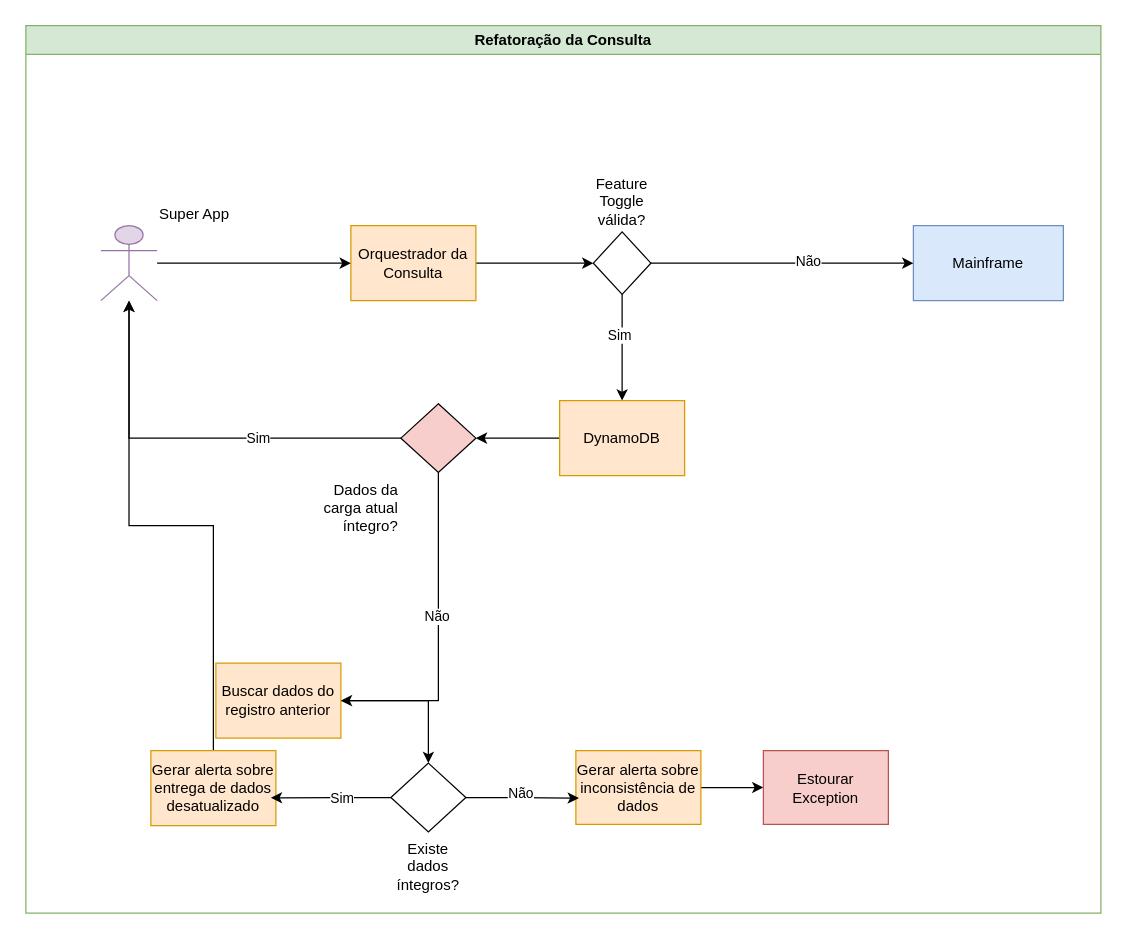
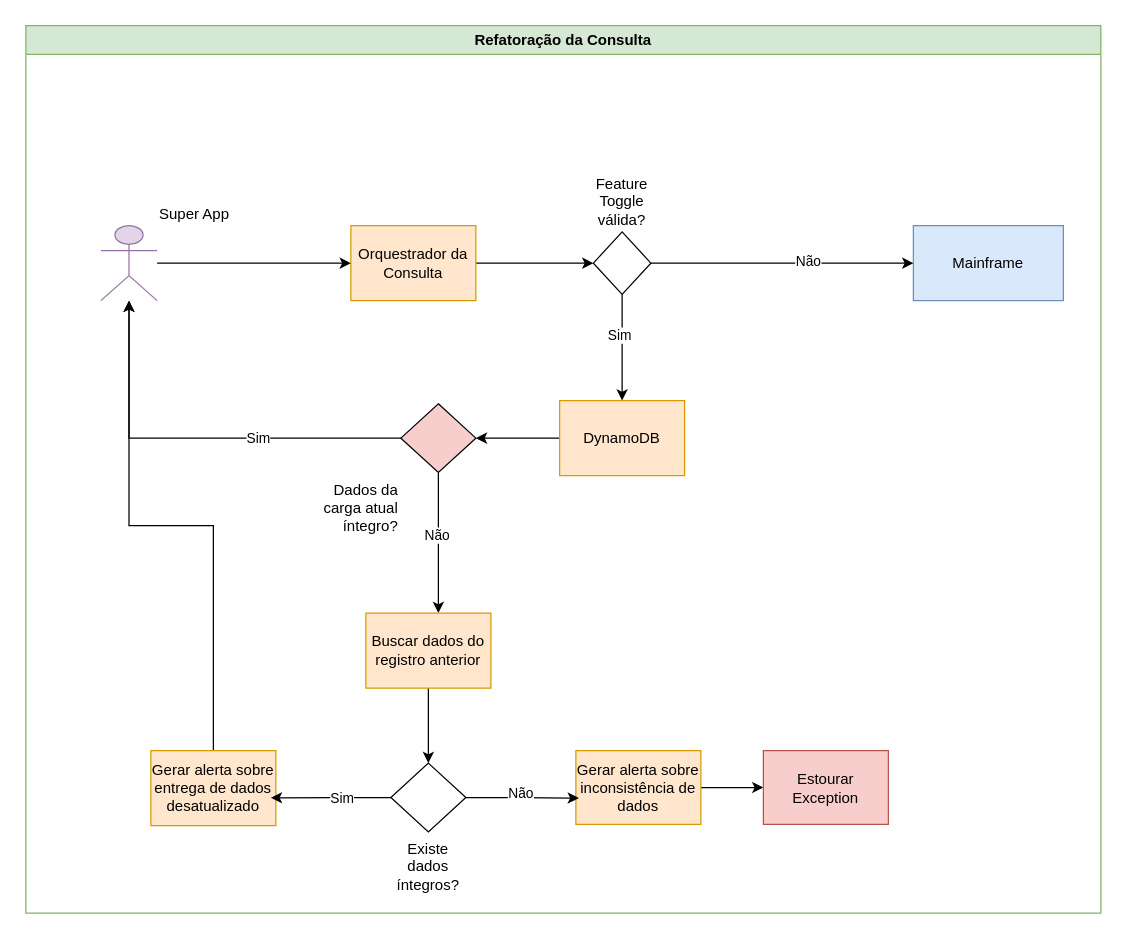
node "Buscar dados do registro anterior": moved (278, 701) -> (428, 651)
